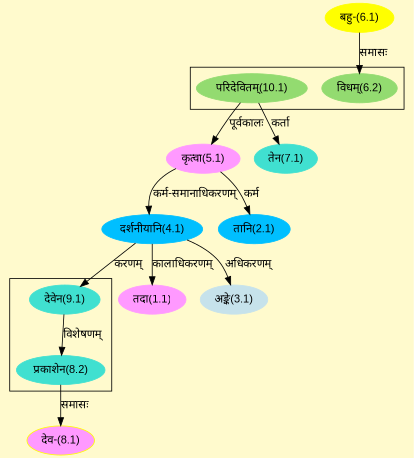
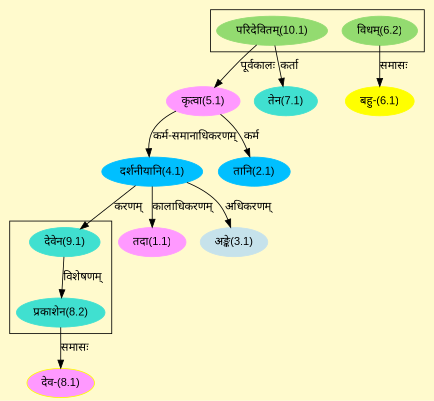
edge "बहु-(6.1)" -> "विधम्(6.2)": reversed
